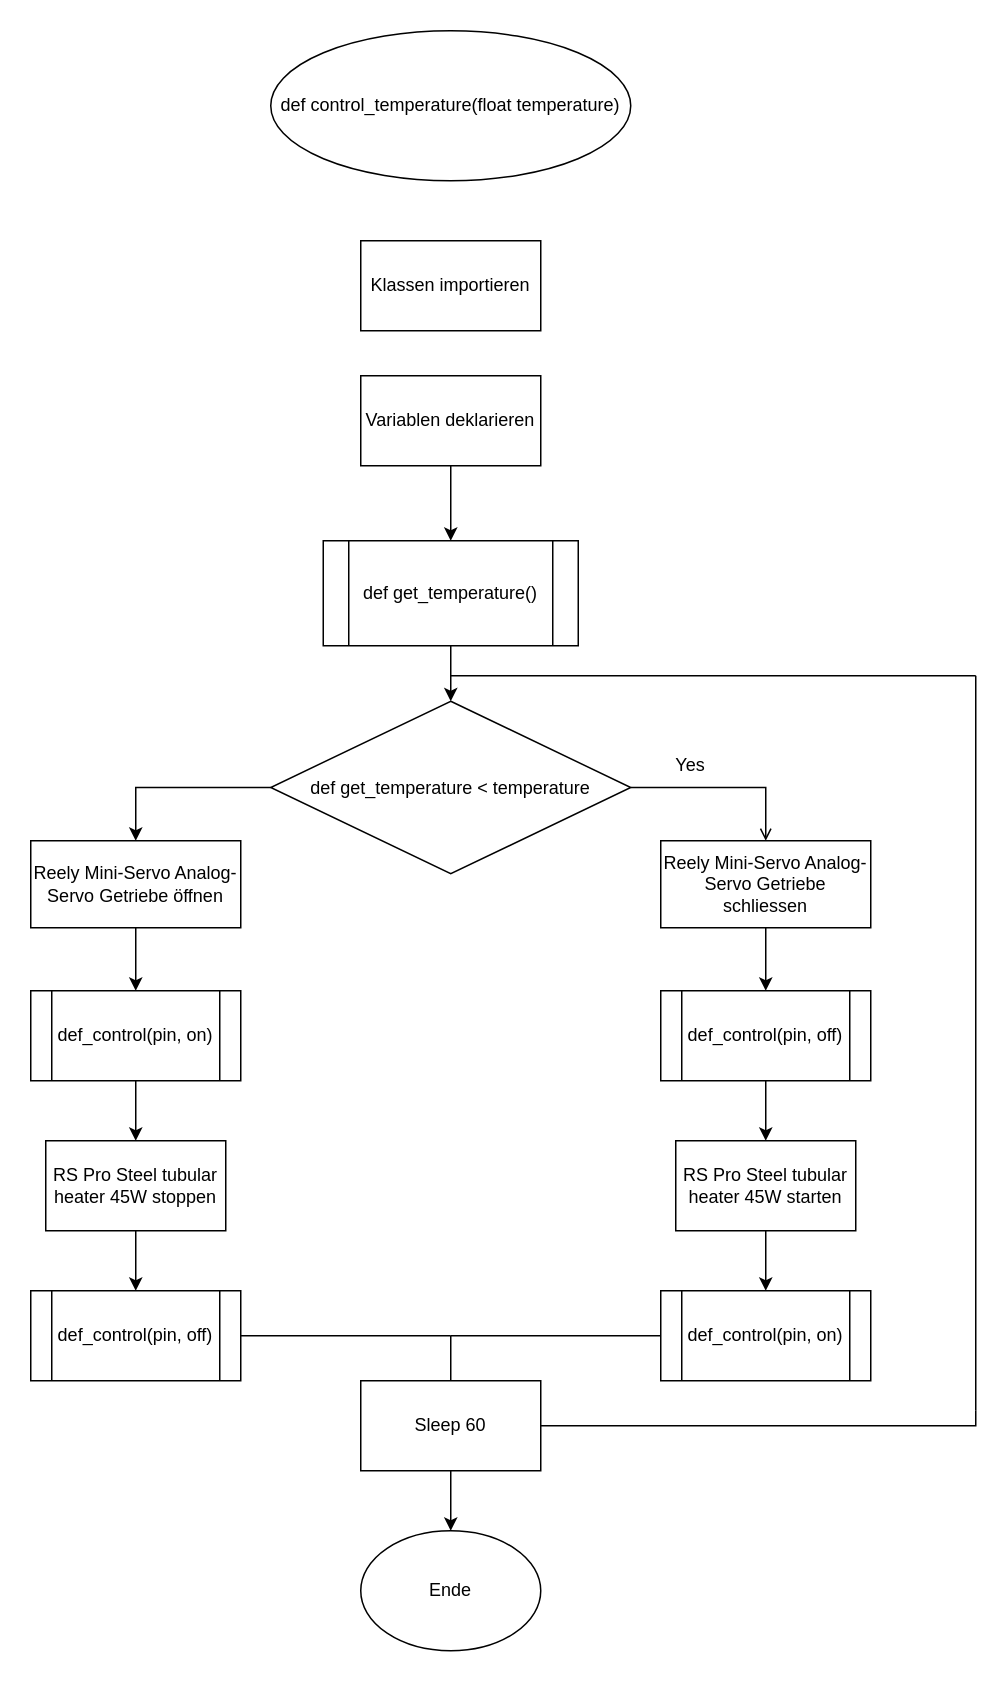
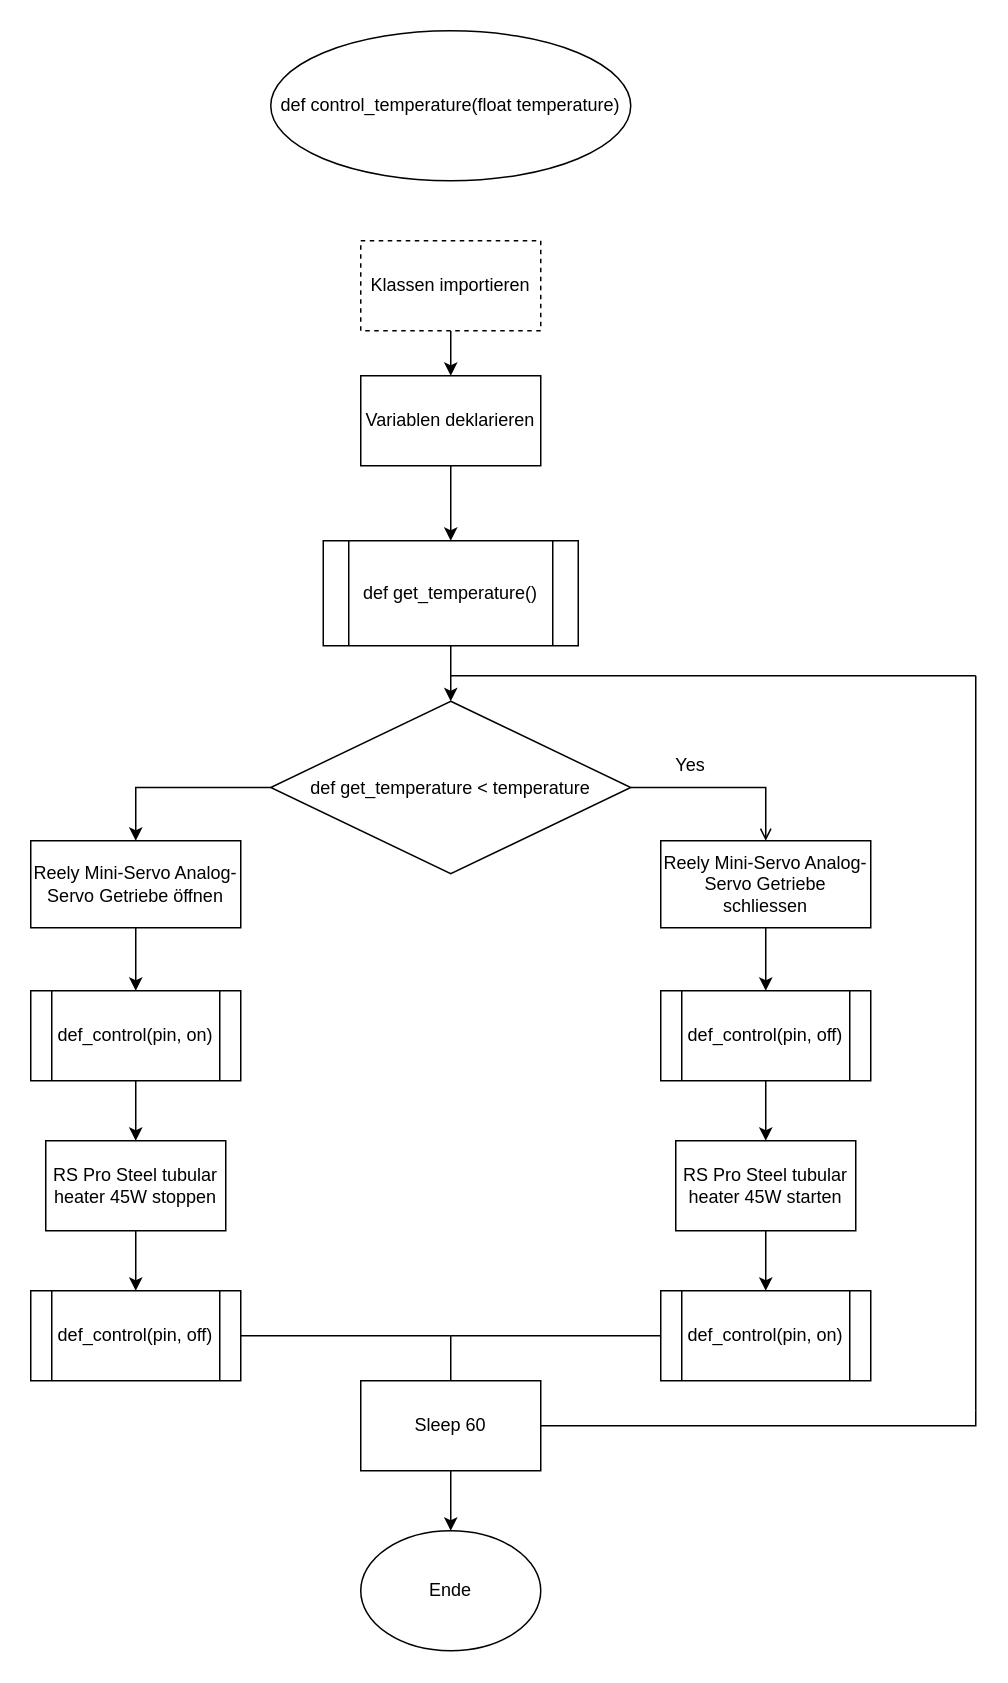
node "Klassen importieren": style solid -> dashed
edge "Klassen importieren" -> "Variablen deklarieren": added
